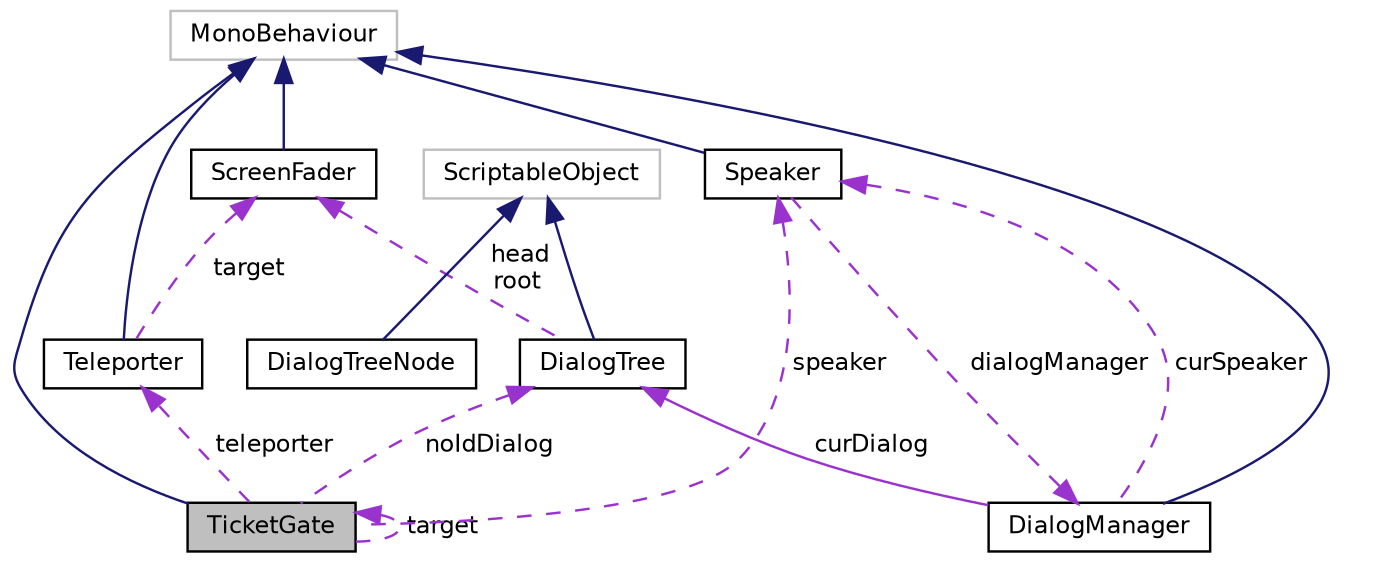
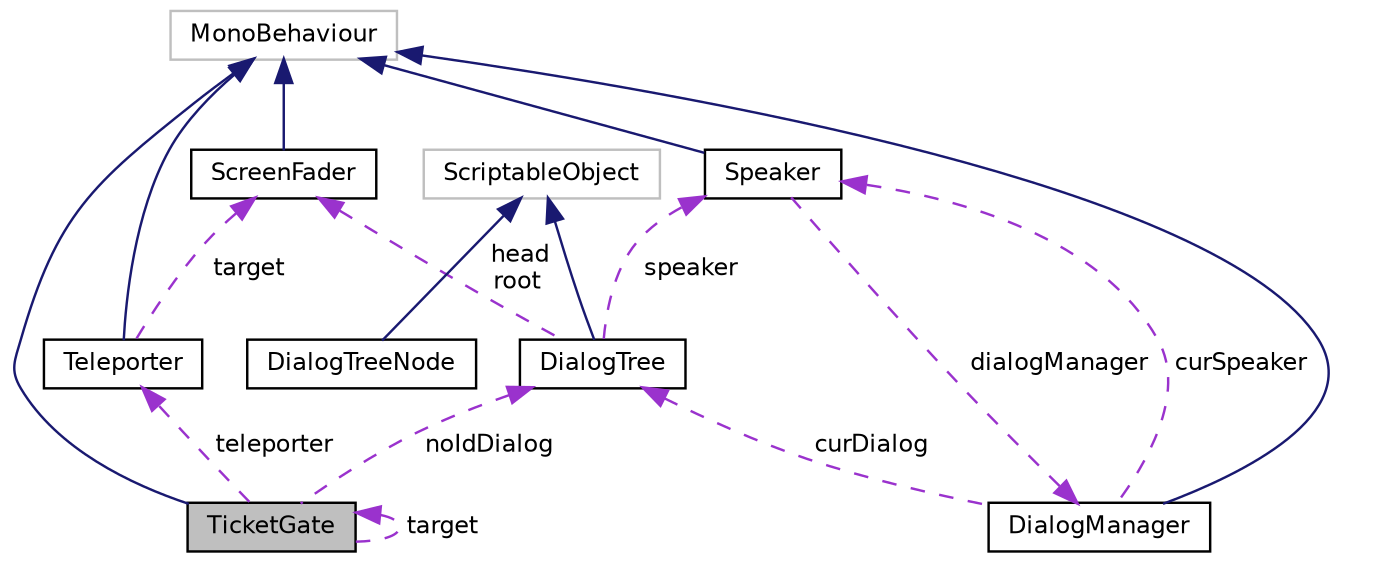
edge "DialogManager" -> "DialogTree": style solid -> dashed
edge "TicketGate" -> "Speaker": now "DialogTree" -> "Speaker"
